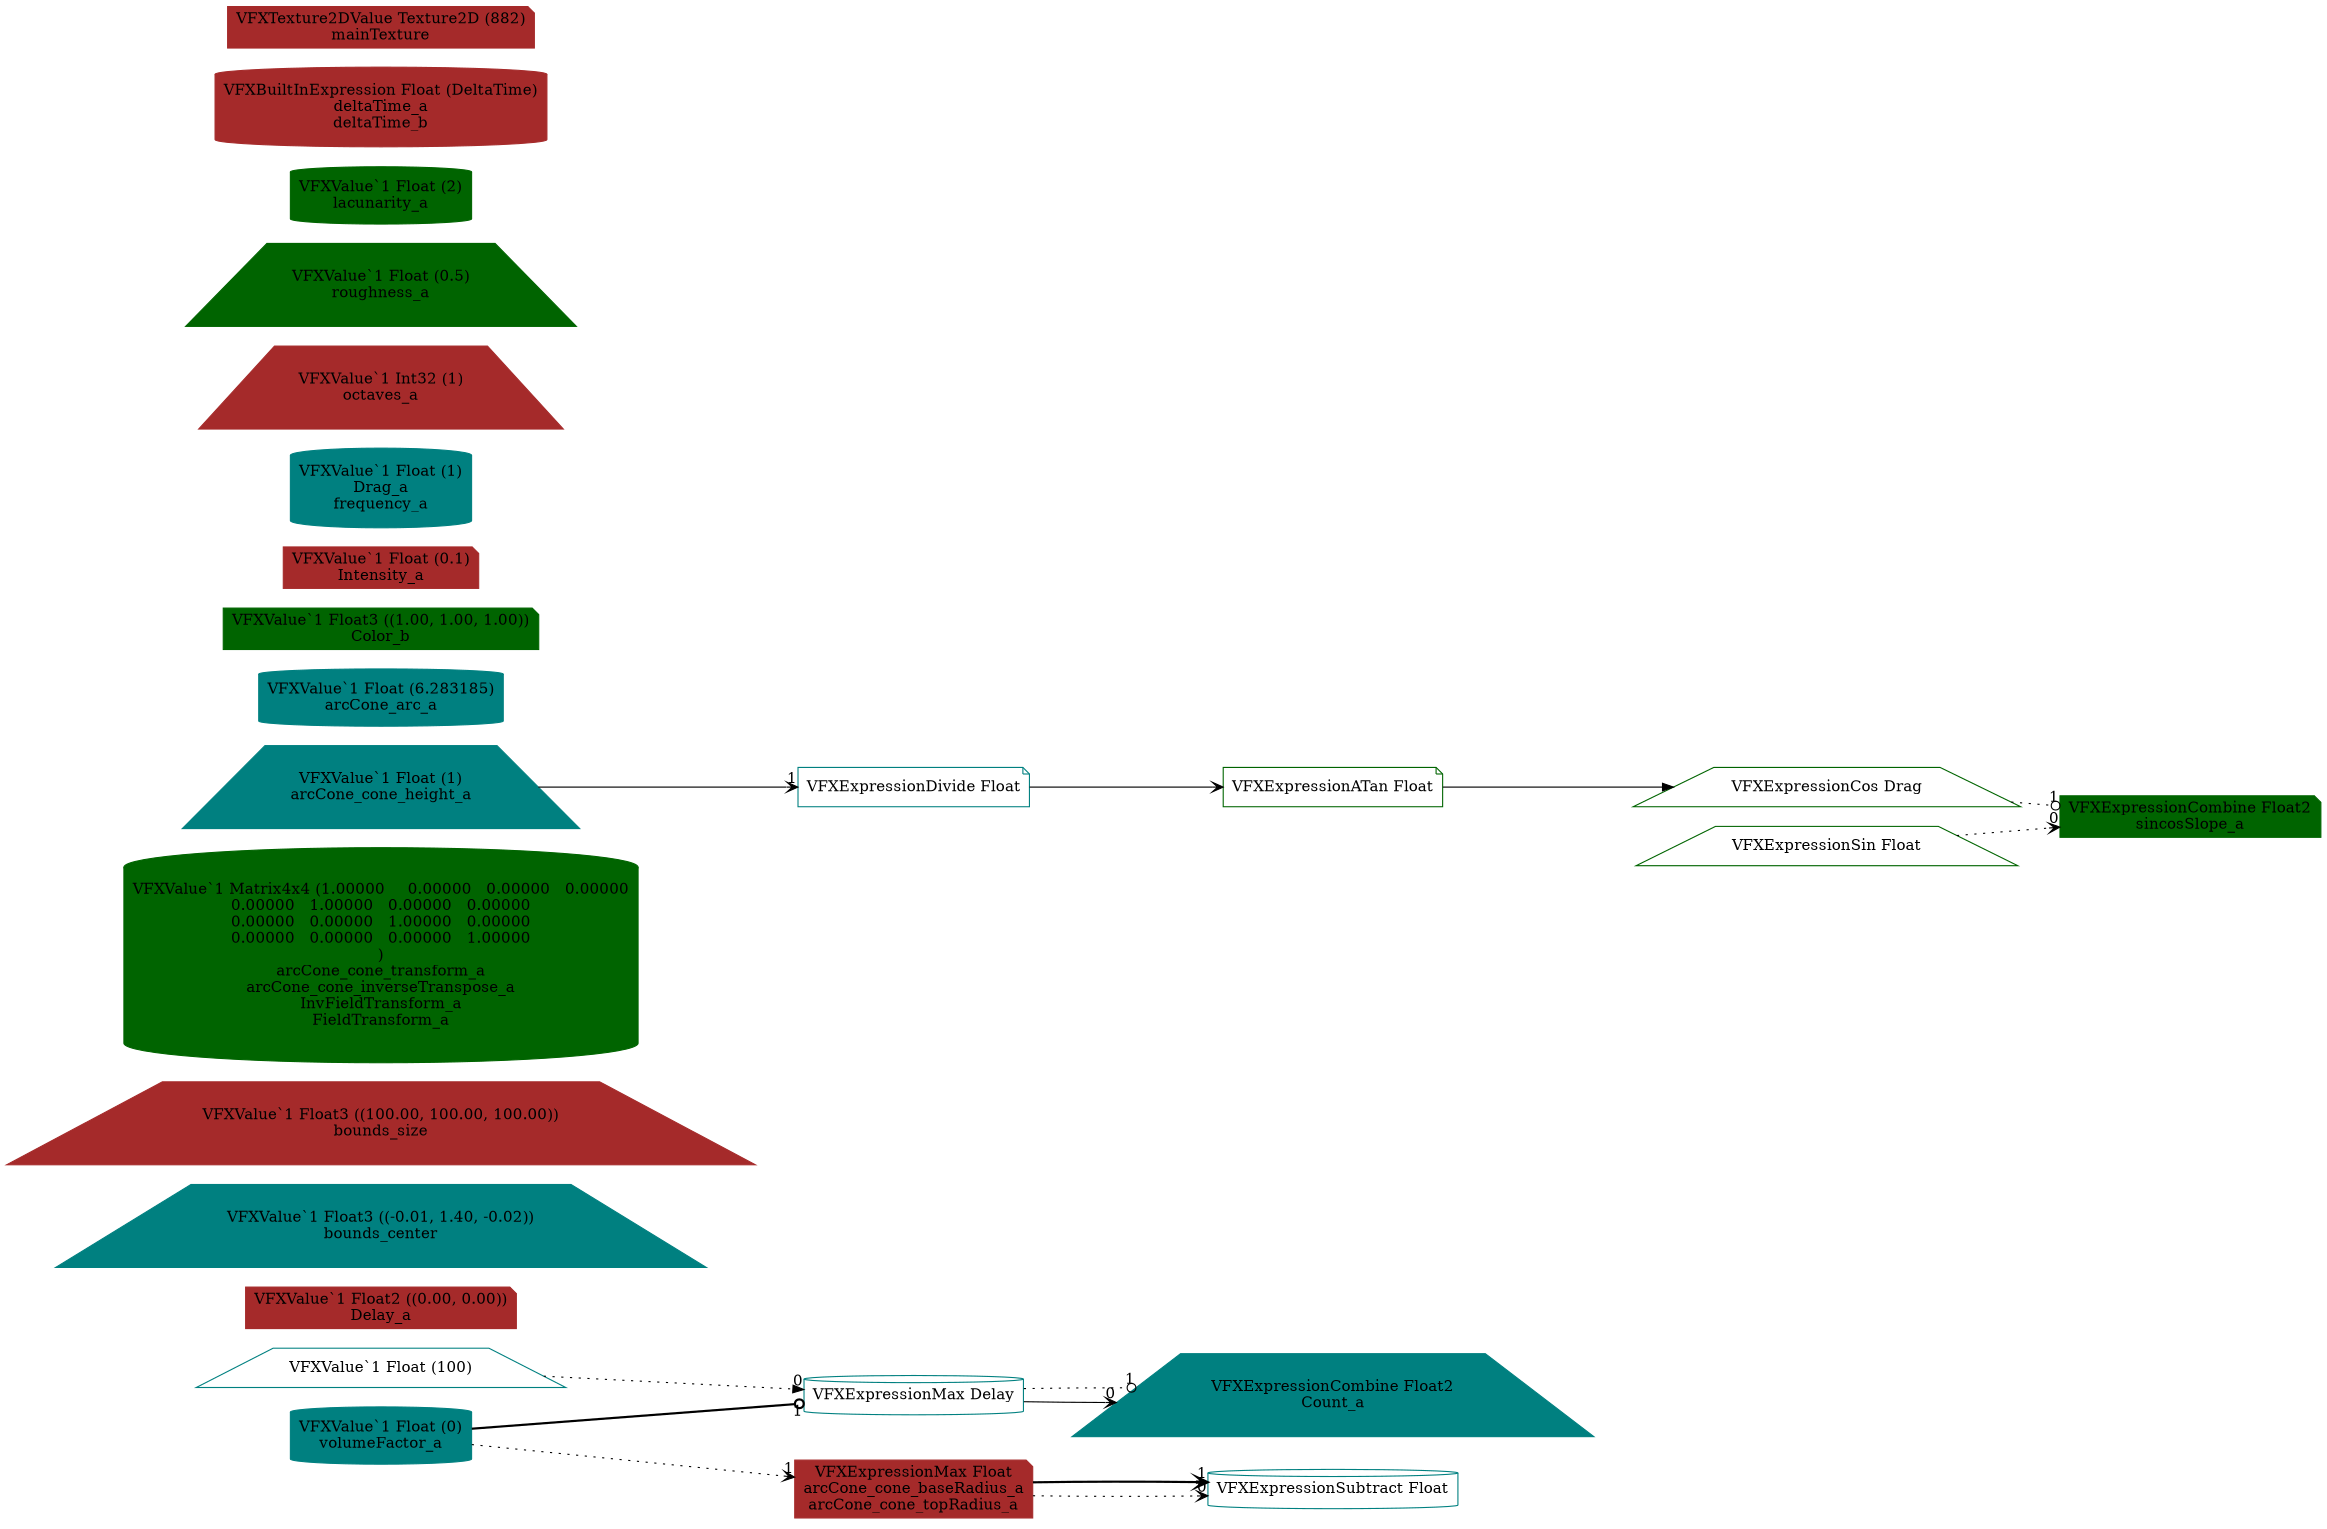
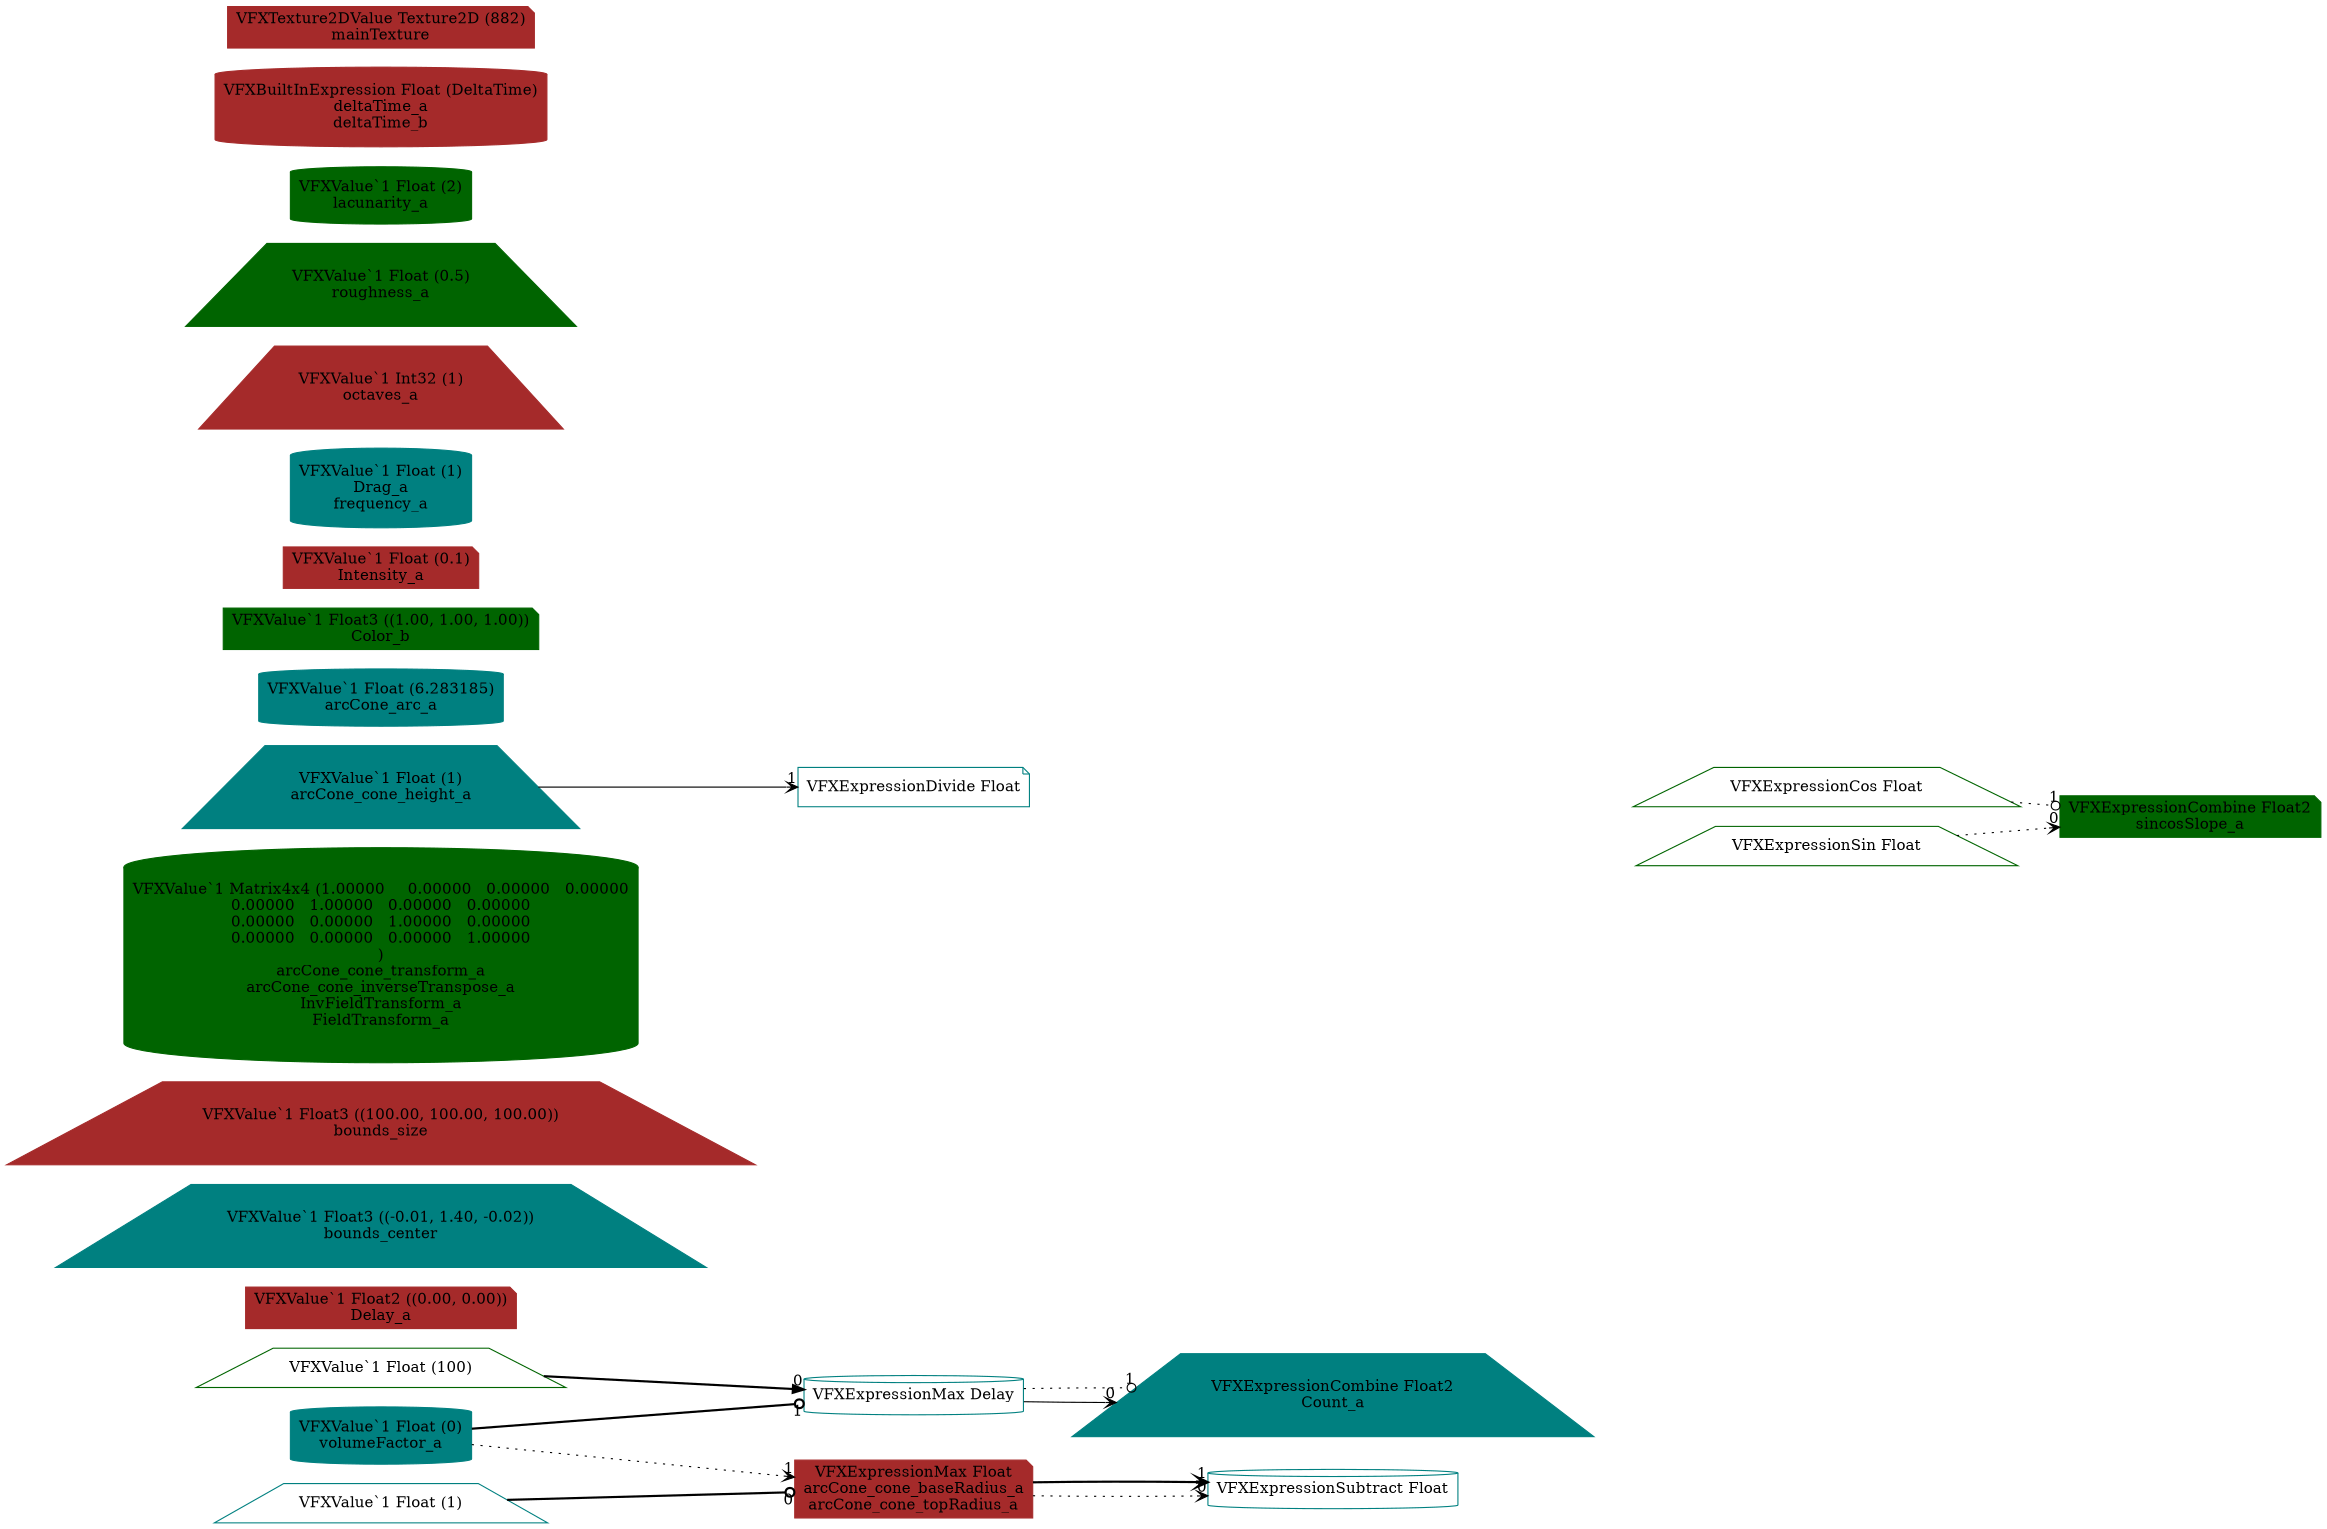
node "VFXExpressionATan Float": removed
node "VFXExpressionCos Drag": label "VFXExpressionCos Drag" -> "VFXExpressionCos Float"
node "VFXValue`1 Float (100)": color teal -> darkgreen
edge "VFXValue`1 Float (100)" -> "VFXExpressionMax Delay": style dotted -> bold
node "VFXValue`1 Float (1)": added
